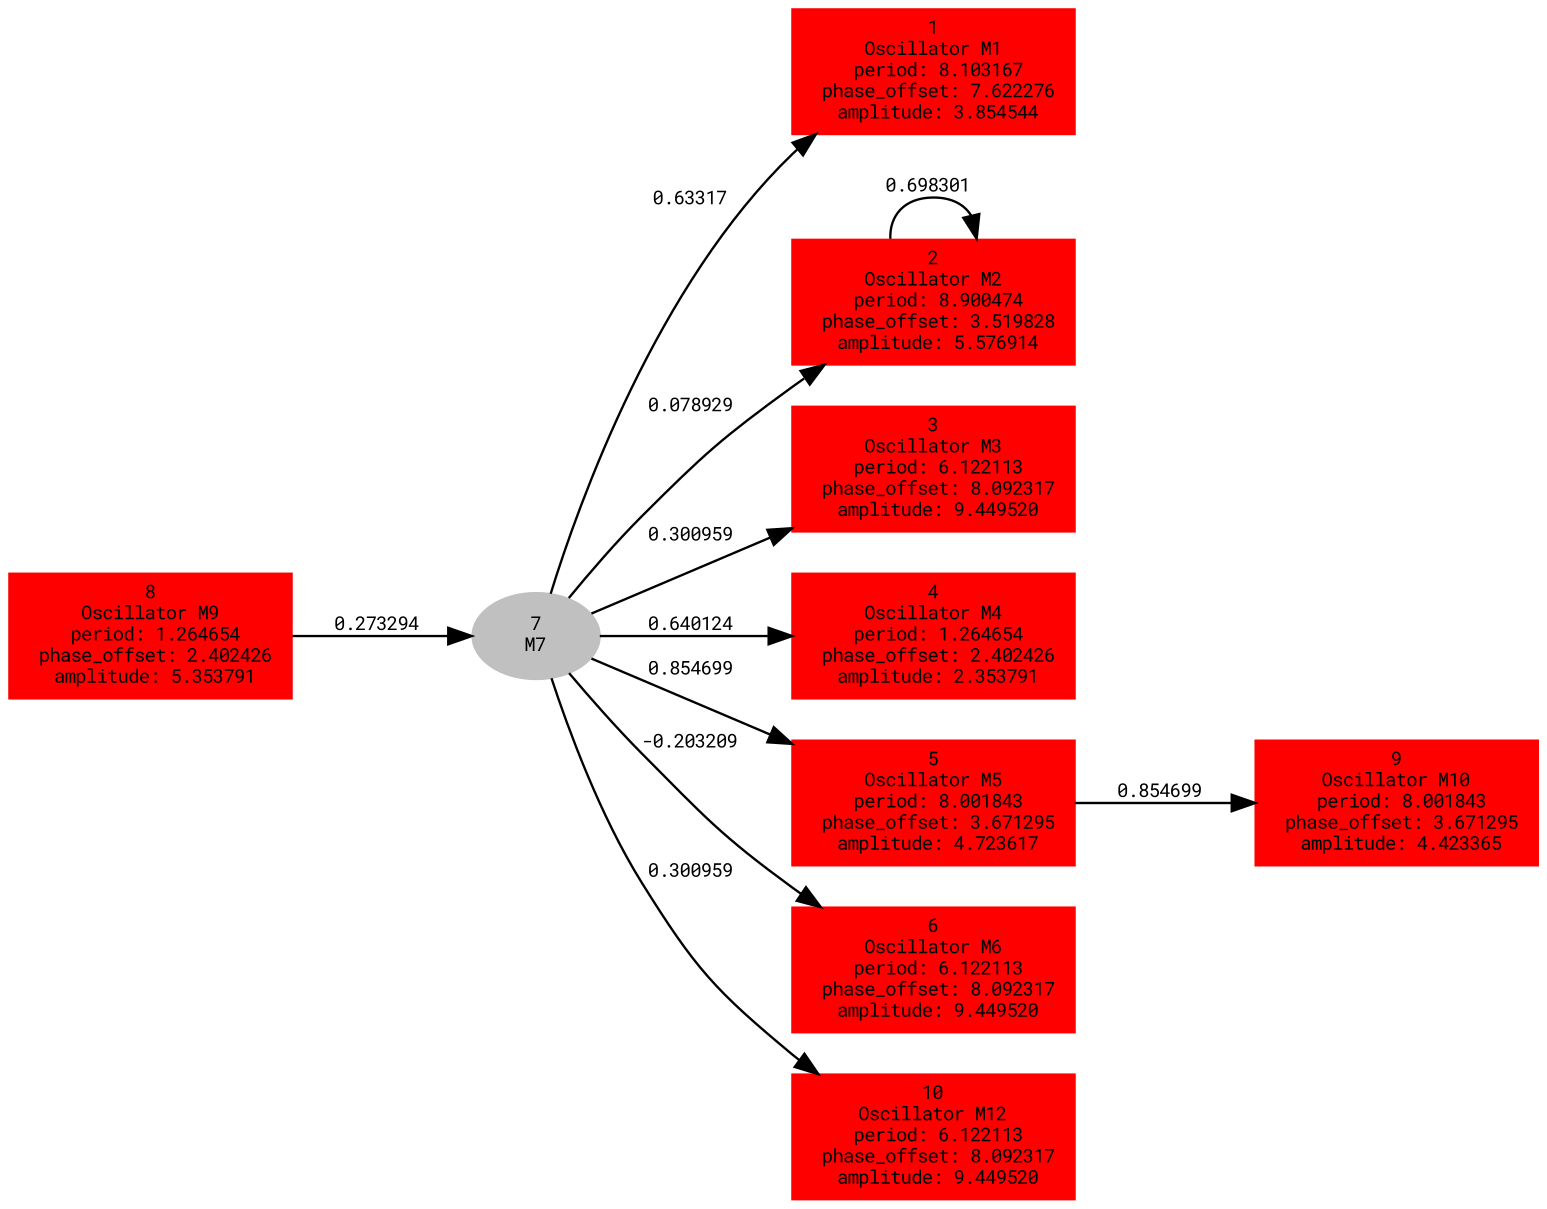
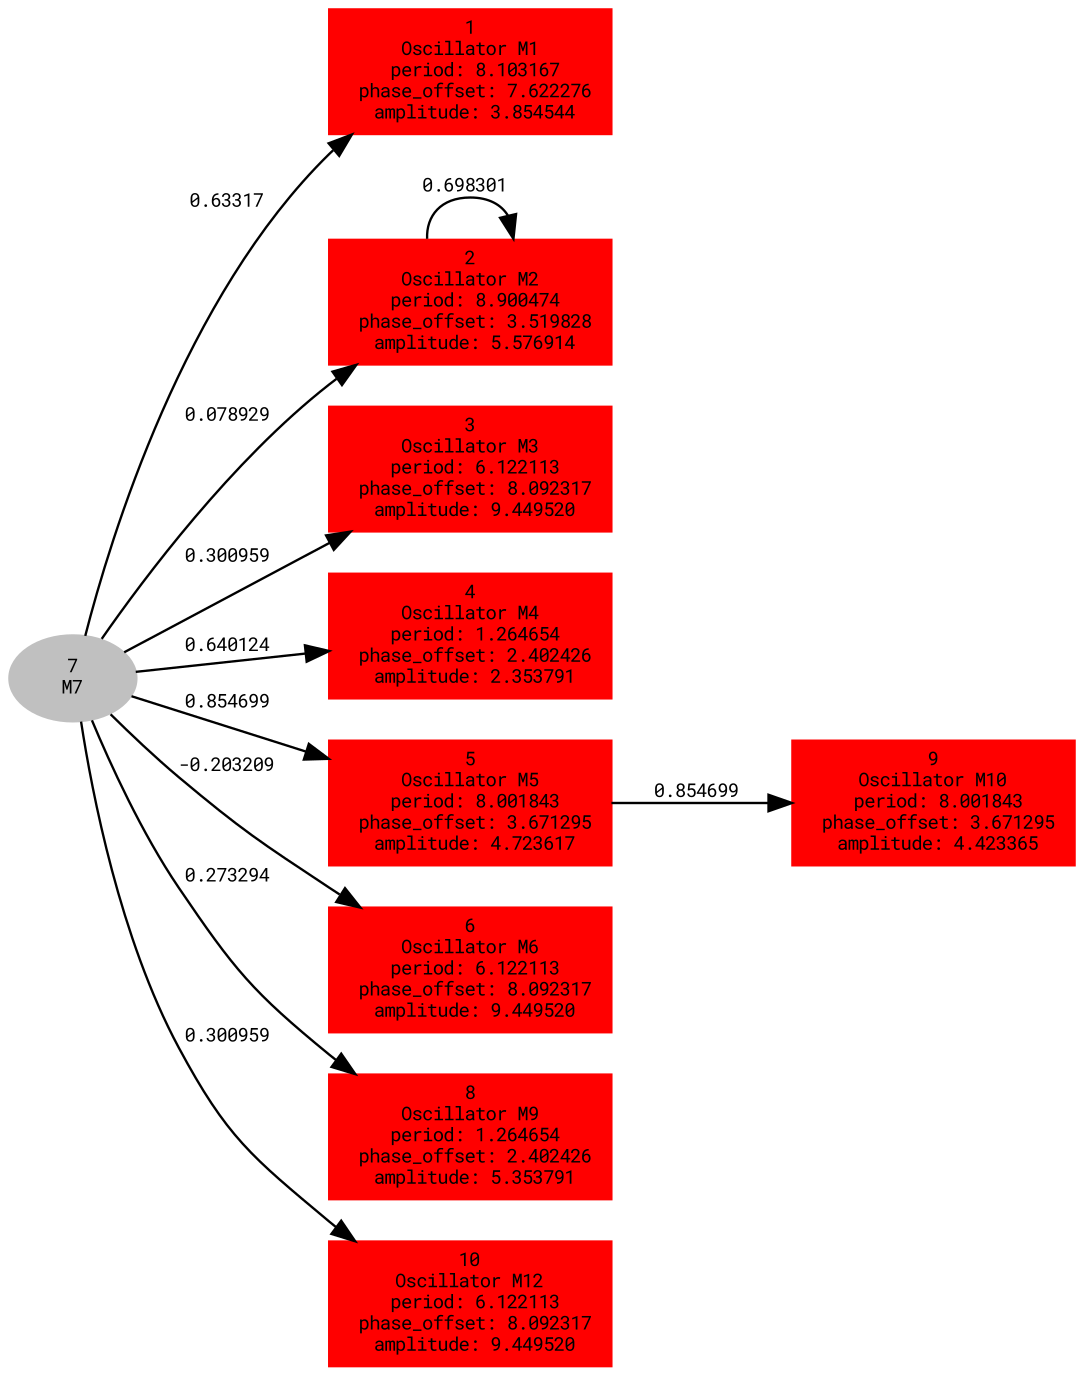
edge "8" -> "7": reversed
